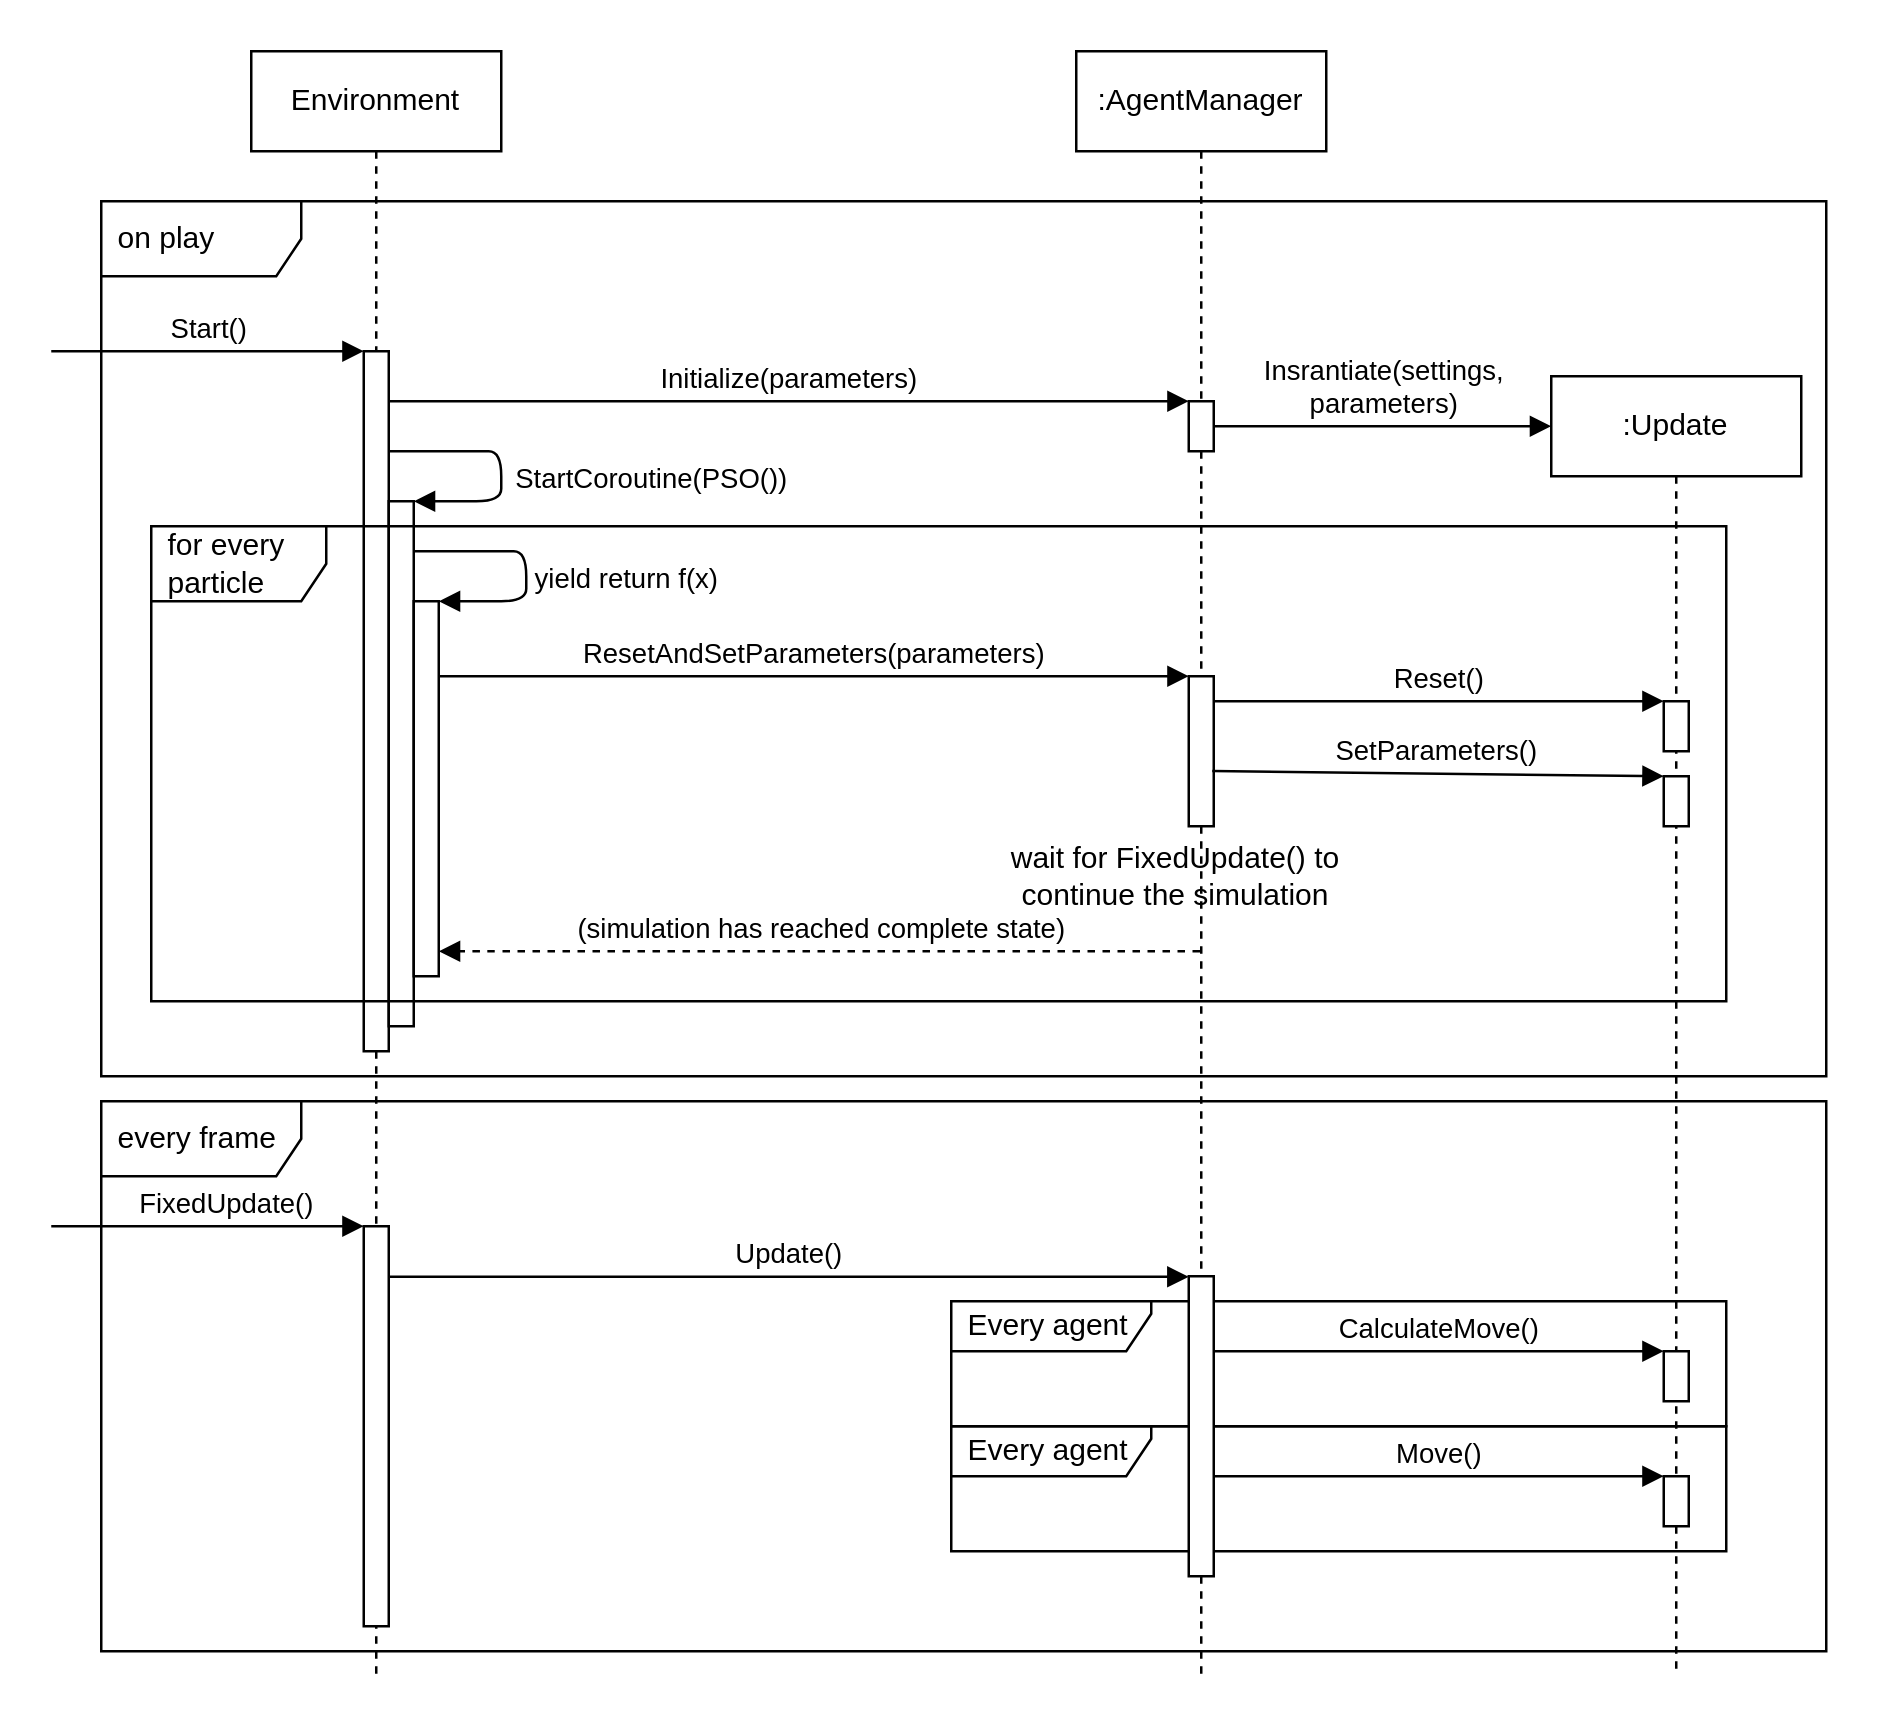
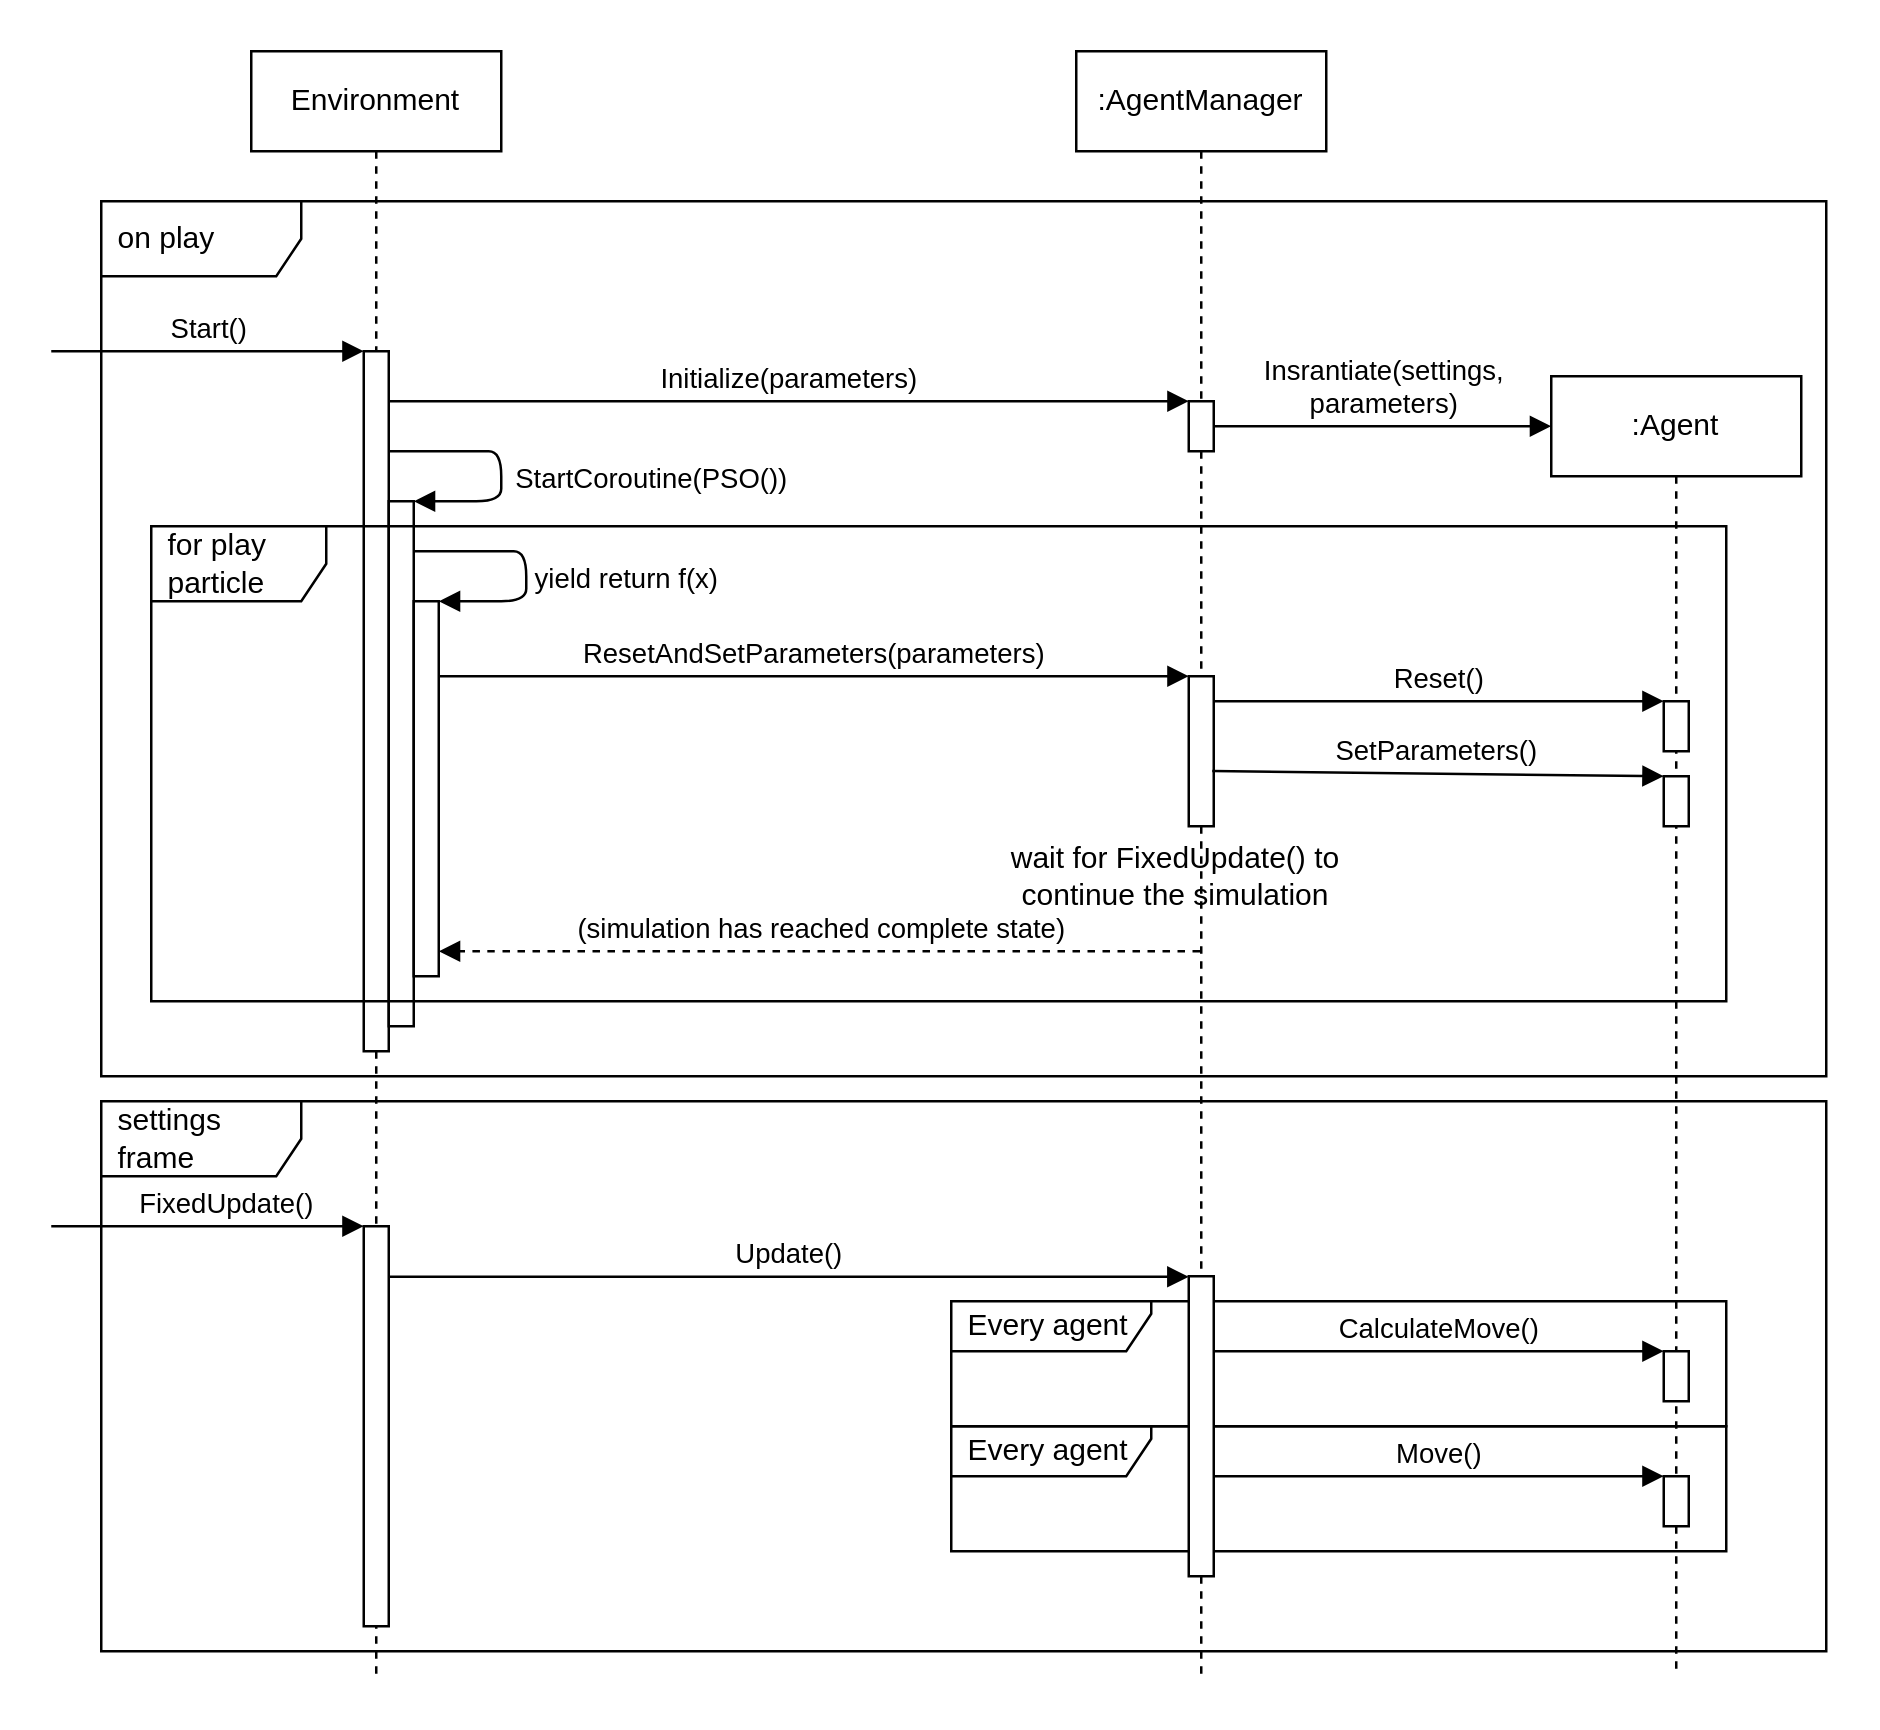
node ":Update": label ":Update" -> ":Agent"
node "for every particle": label "for every particle" -> "for play particle"
node "every frame": label "every frame" -> "settings frame"
